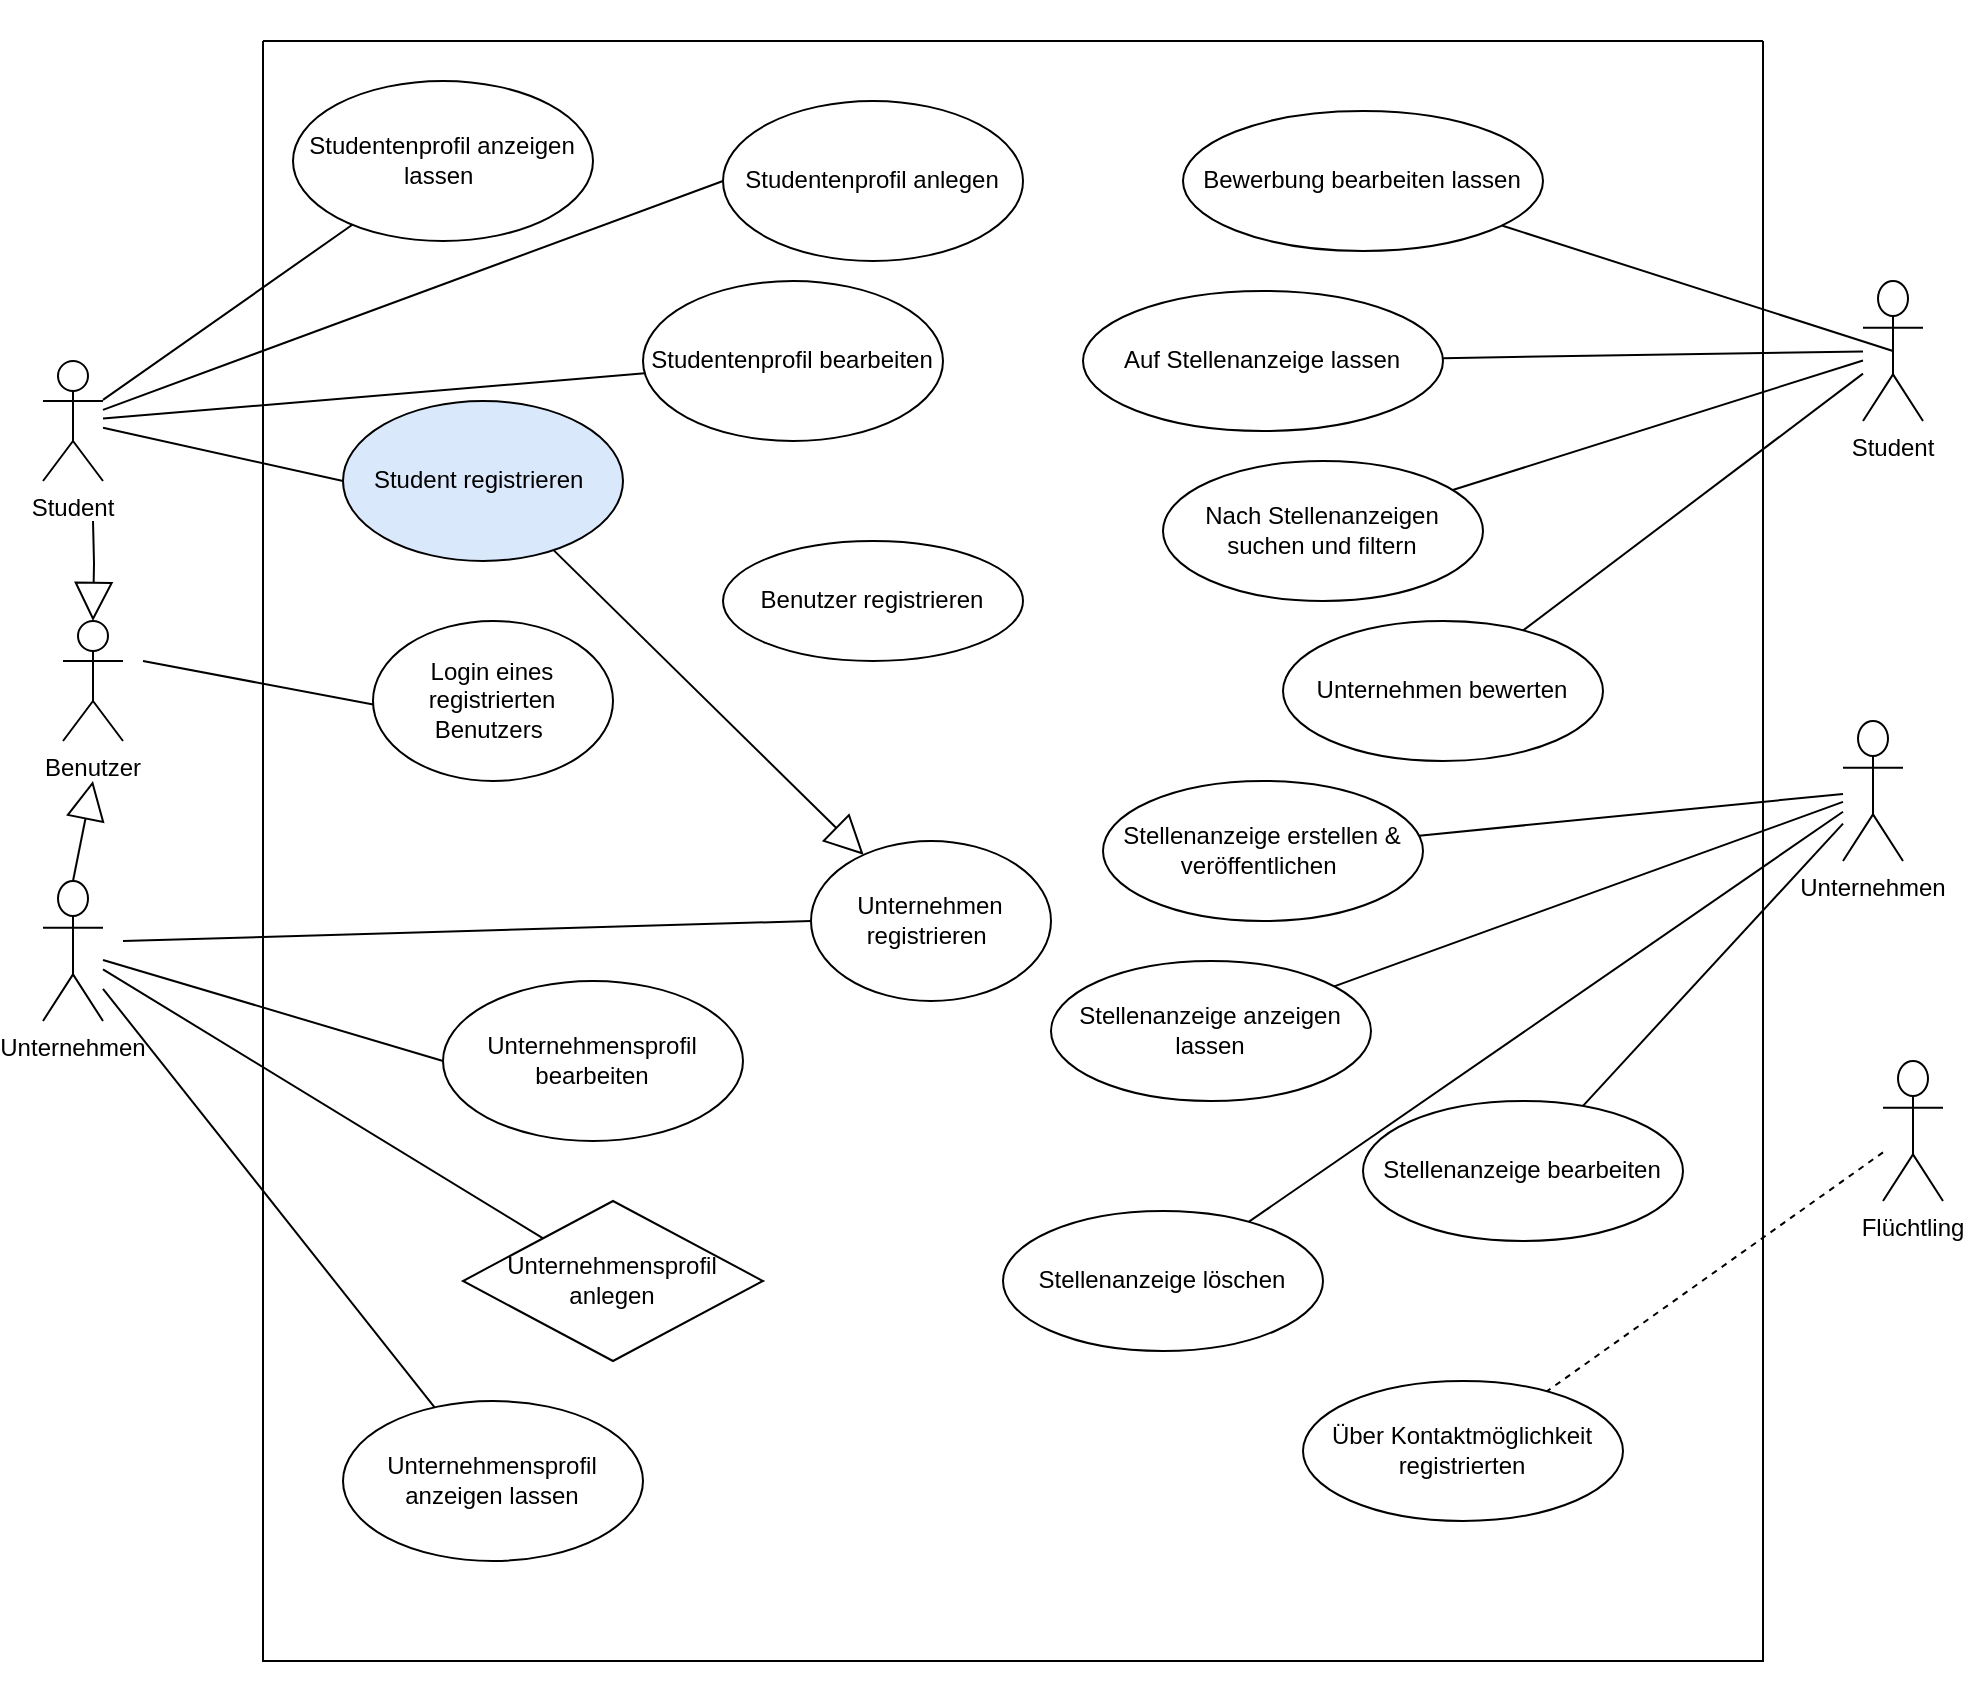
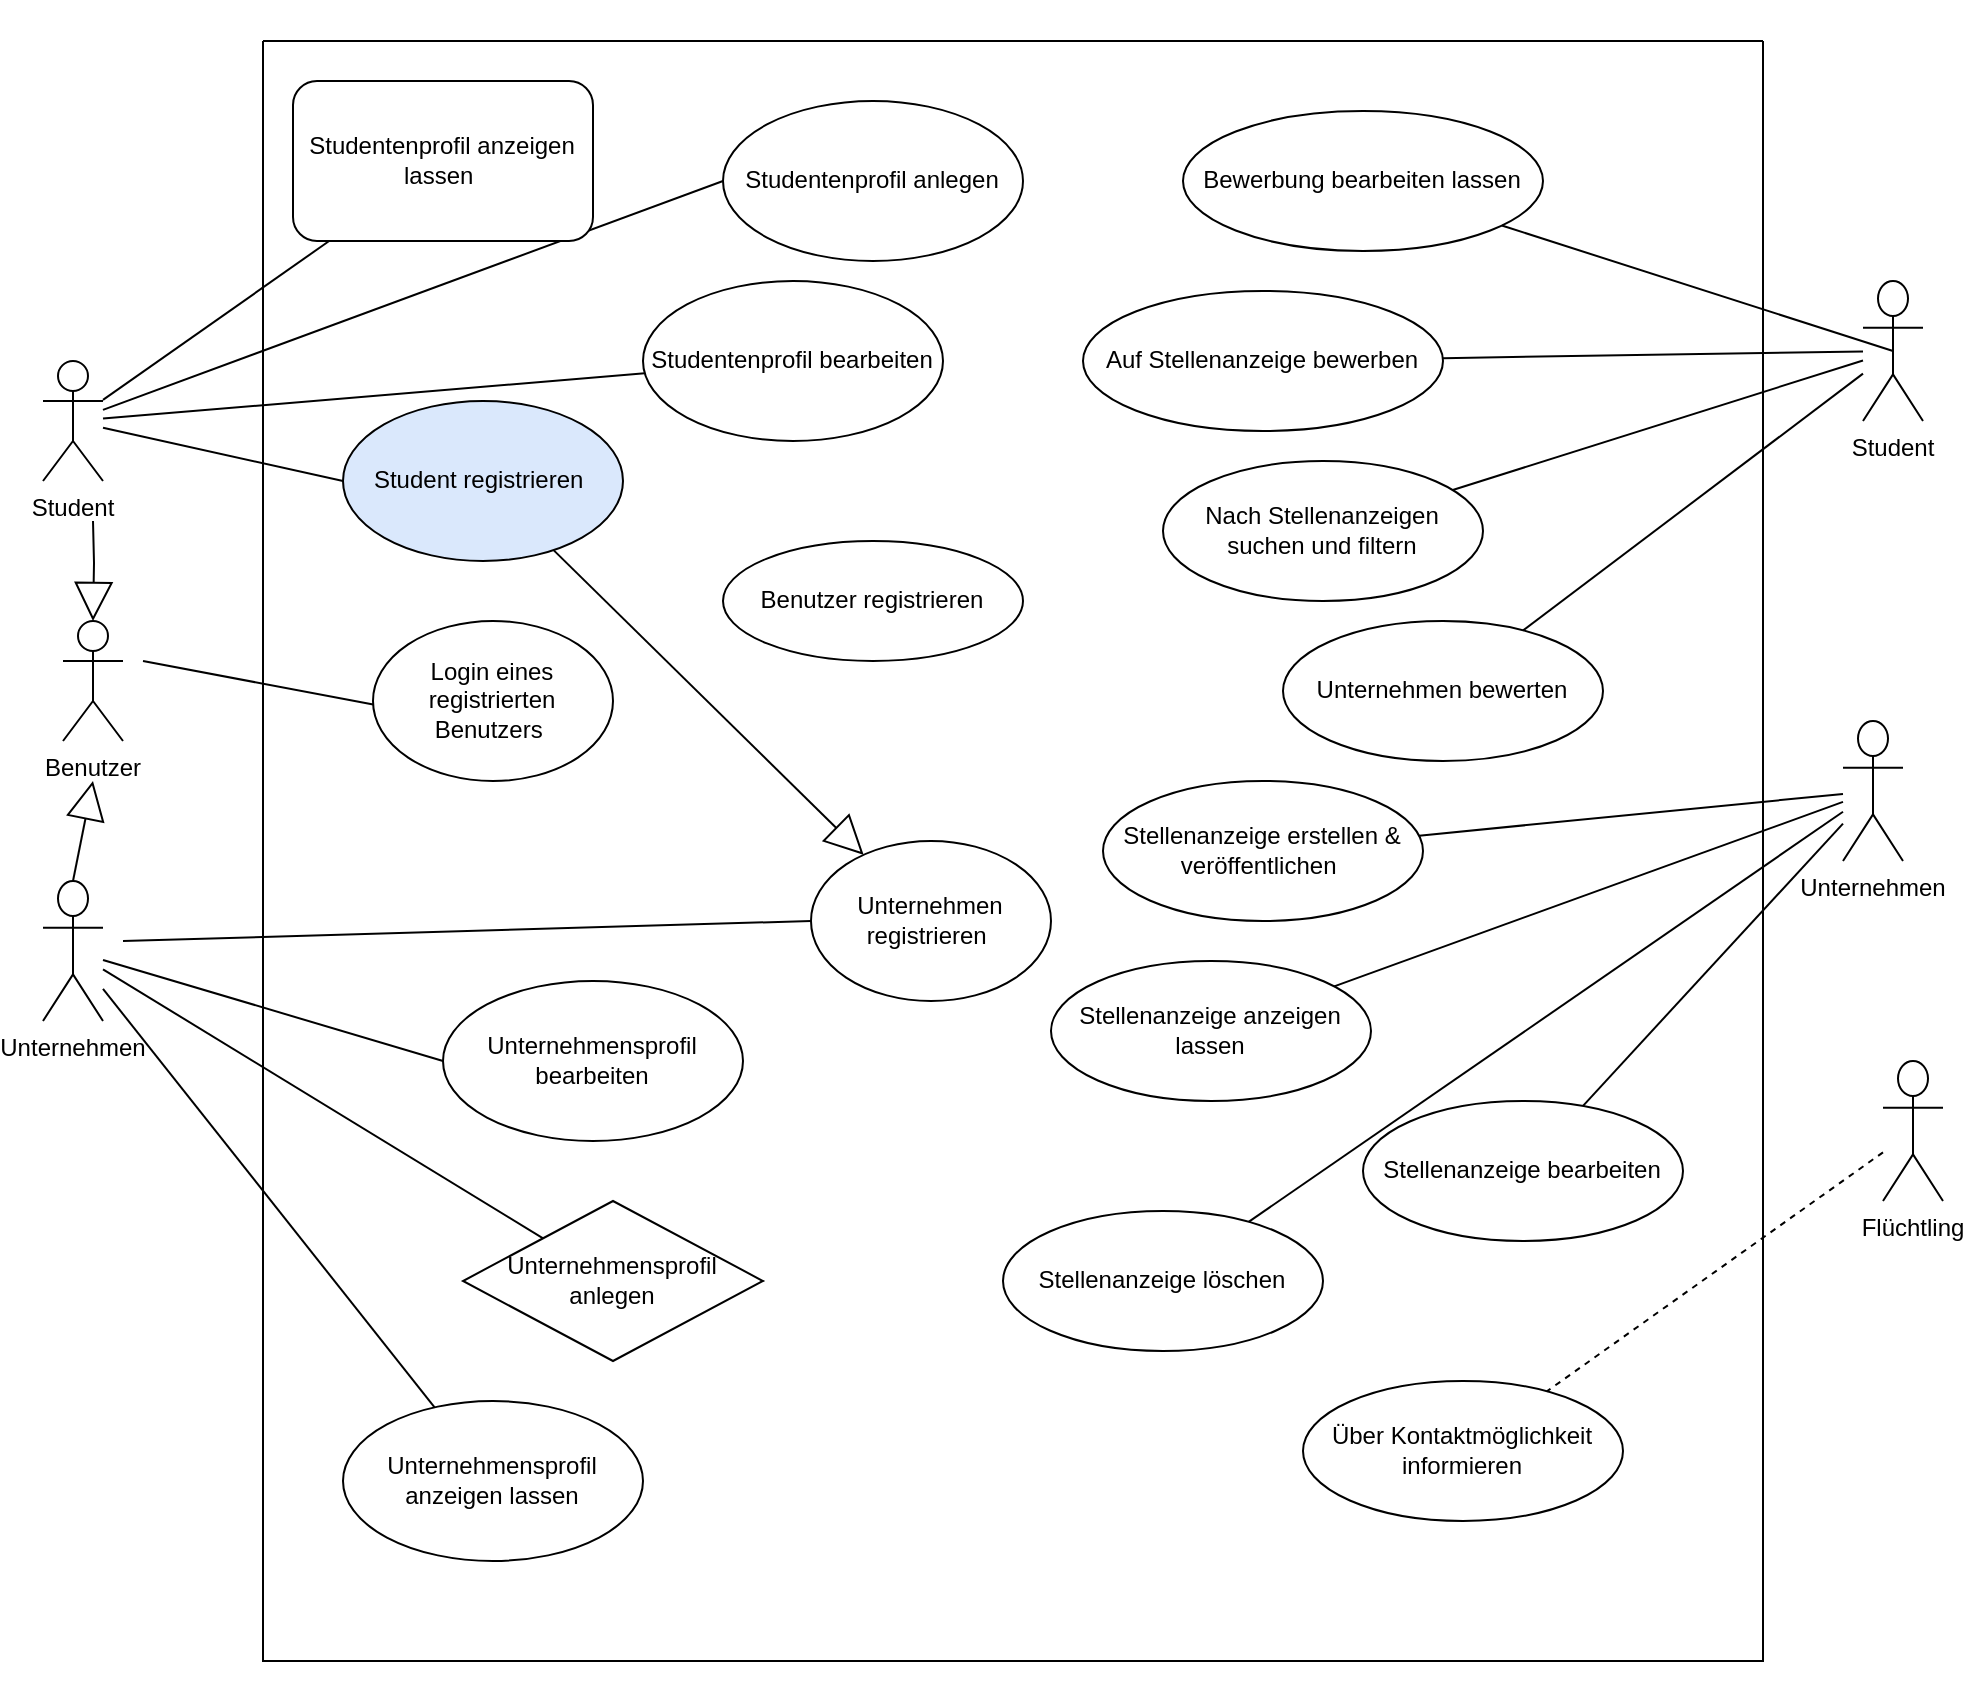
node "Studentenprofil anzeigen lassen": shape ellipse -> rounded rectangle
node "Auf Stellenanzeige lassen": label "Auf Stellenanzeige lassen" -> "Auf Stellenanzeige bewerben"
node "Über Kontaktmöglichkeit registrierten": label "Über Kontaktmöglichkeit registrierten" -> "Über Kontaktmöglichkeit informieren"
